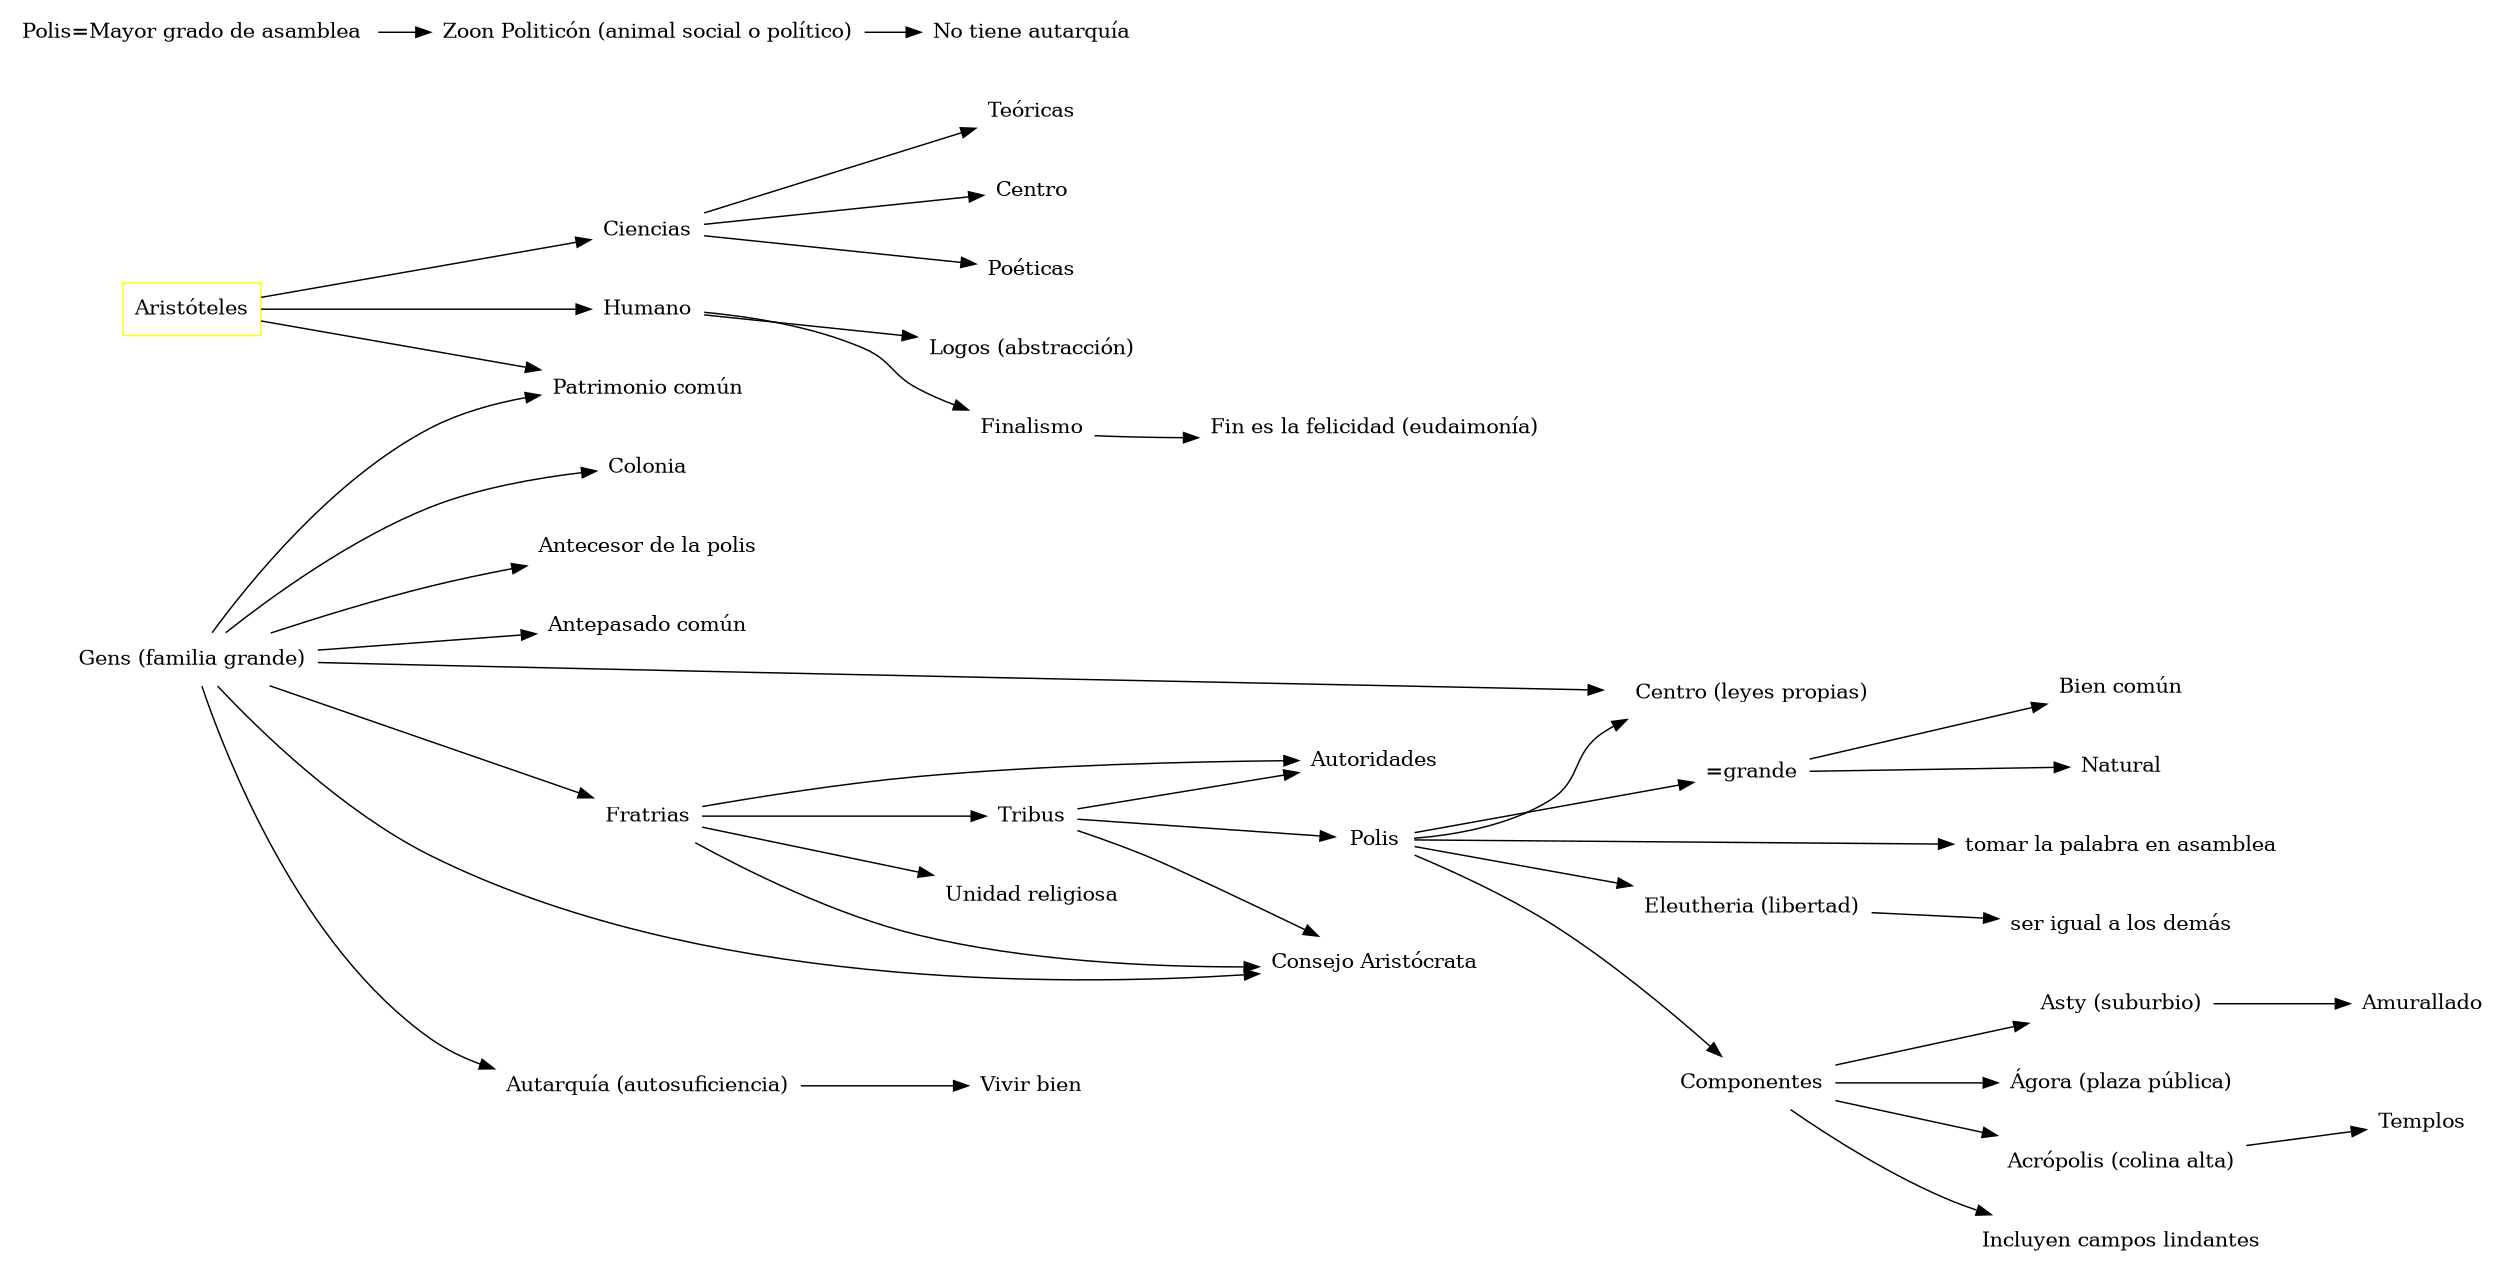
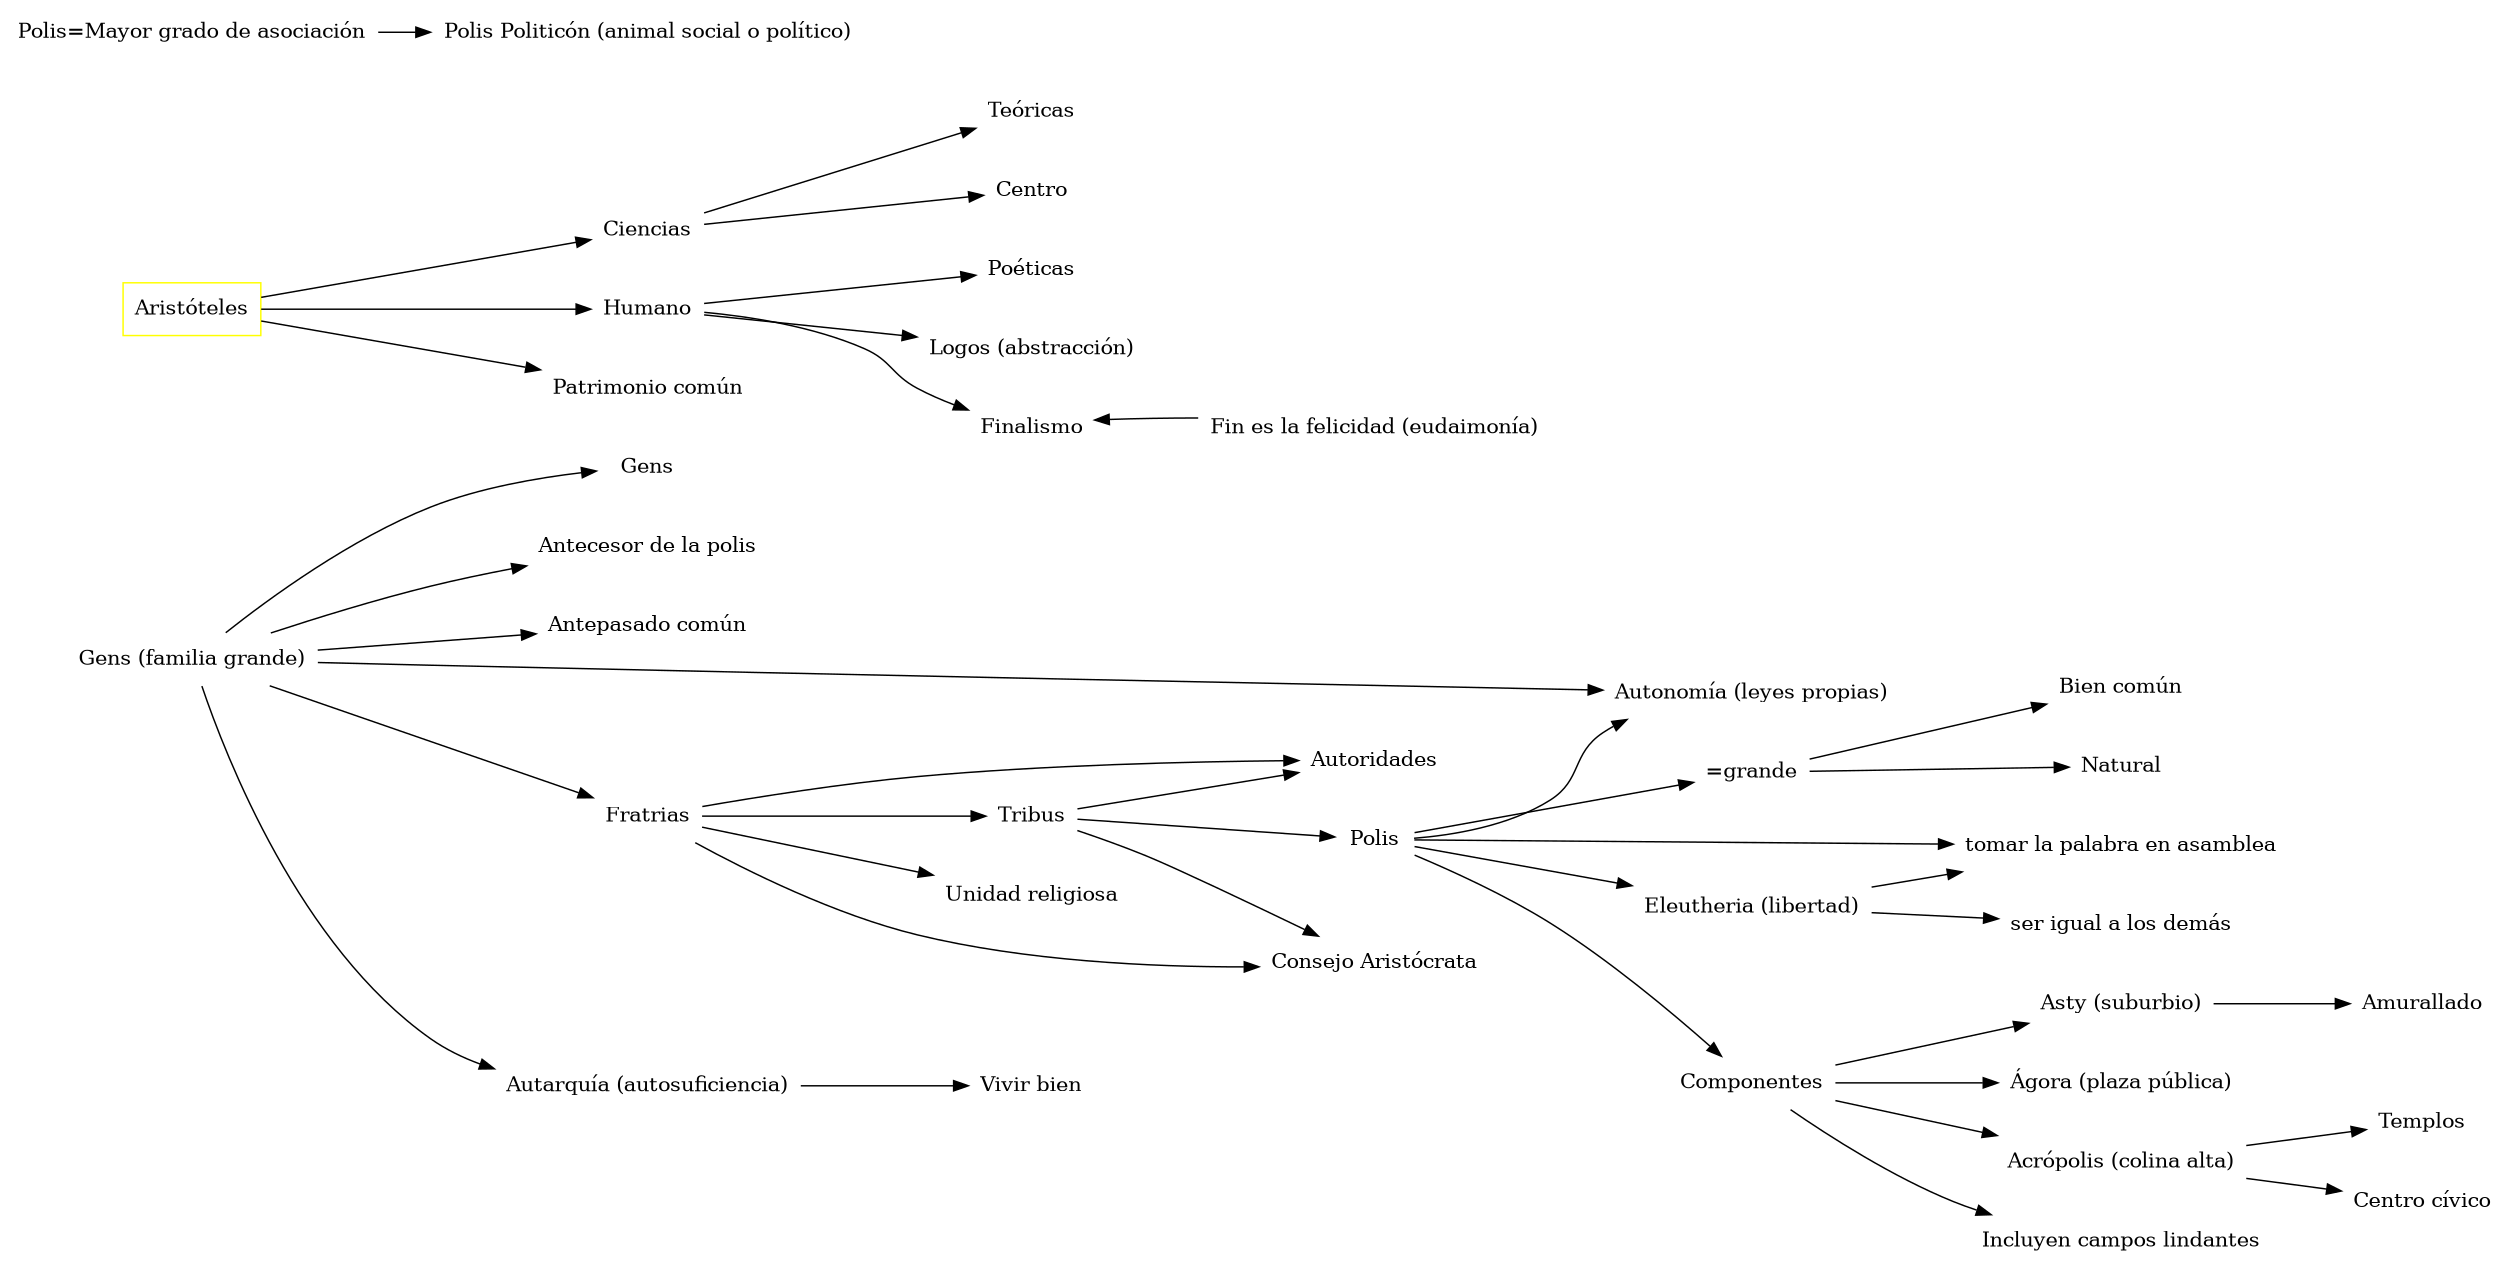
node "Polis=Mayor grado de asamblea": label "Polis=Mayor grado de asamblea" -> "Polis=Mayor grado de asociación"
node "Zoon Politicón (animal social o político)": label "Zoon Politicón (animal social o político)" -> "Polis Politicón (animal social o político)"
node "No tiene autarquía": removed
edge "Ciencias" -> "Poéticas": now "Humano" -> "Poéticas"
edge "Finalismo" -> "Fin es la felicidad (eudaimonía)": reversed
node "Colonia": label "Colonia" -> "Gens"
edge "Gens (familia grande)" -> "Patrimonio común": removed
node "Centro (leyes propias)": label "Centro (leyes propias)" -> "Autonomía (leyes propias)"
edge "Eleutheria (libertad)" -> "tomar la palabra en asamblea": added
edge "Gens (familia grande)" -> "Consejo Aristócrata": removed
node "Centro cívico": added
